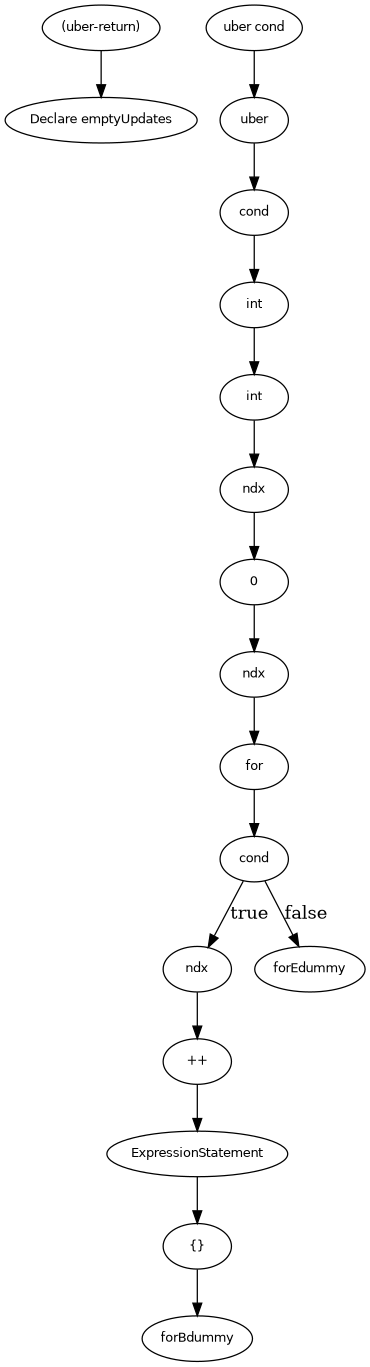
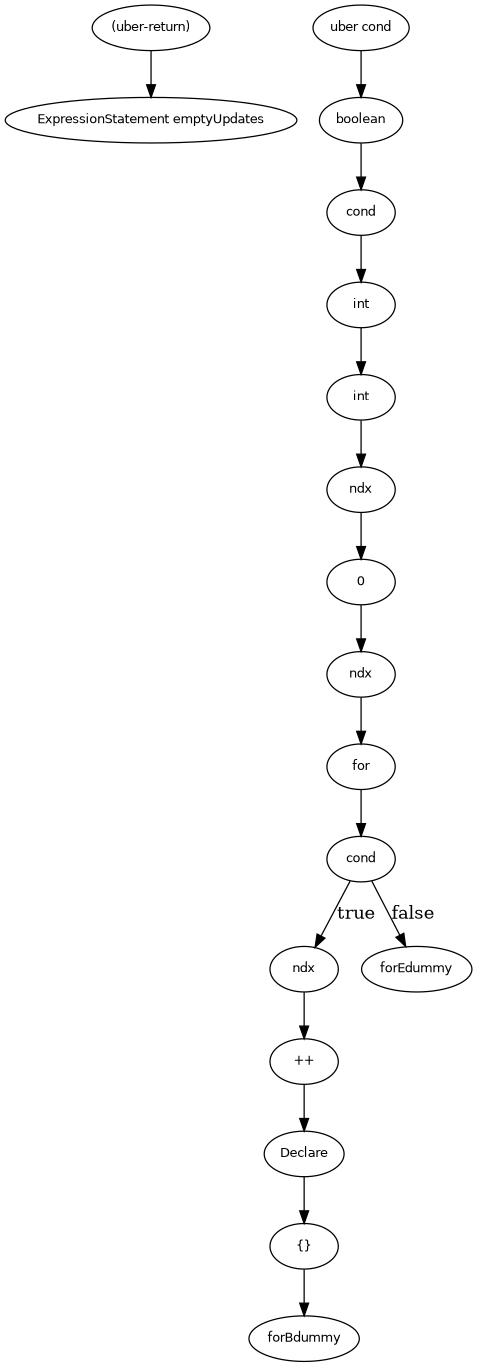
node "Declare emptyUpdates": label "Declare emptyUpdates" -> "ExpressionStatement emptyUpdates"
node "uber": label "uber" -> "boolean"
node "ExpressionStatement": label "ExpressionStatement" -> "Declare"
